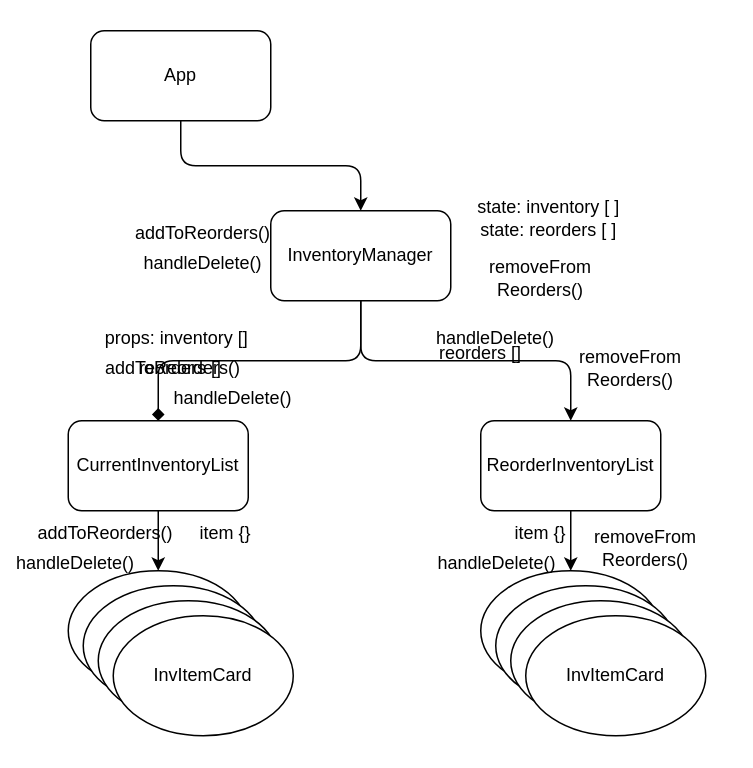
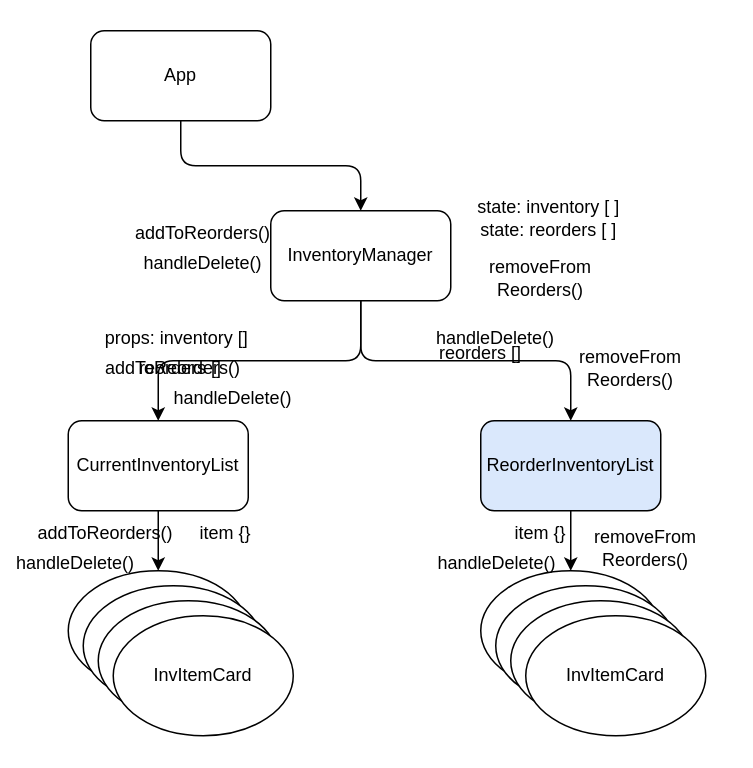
edge "InventoryManager" -> "CurrentInventoryList": arrowhead diamond -> classic
node "ReorderInventoryList": fillcolor #ffffff -> #dae8fc
